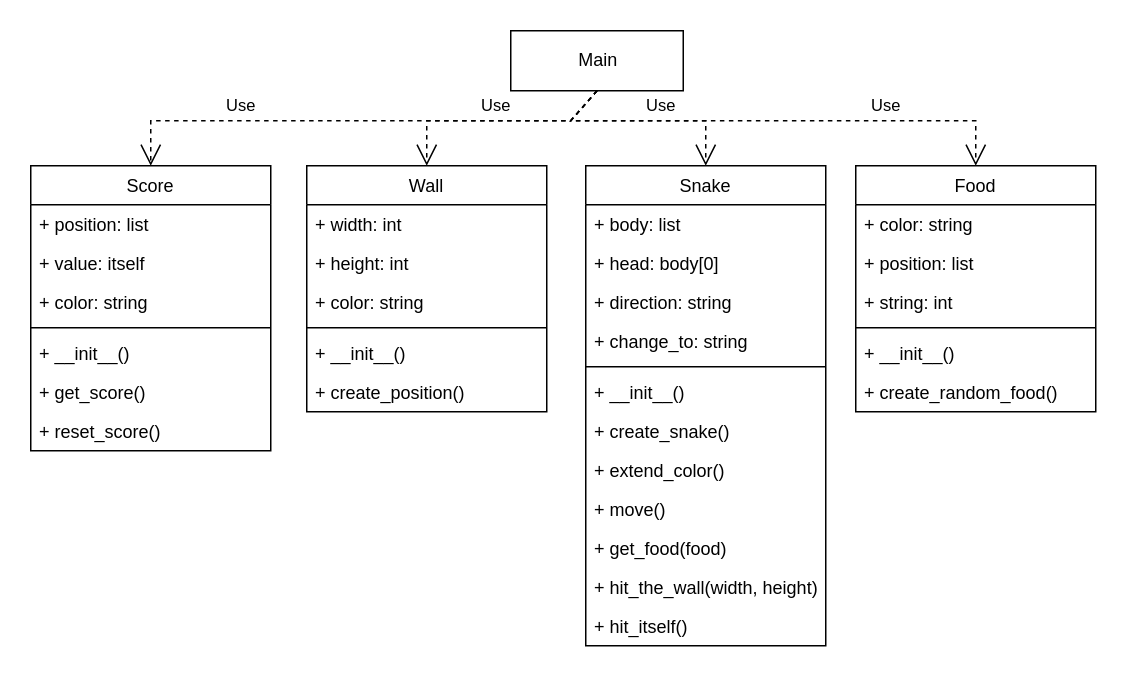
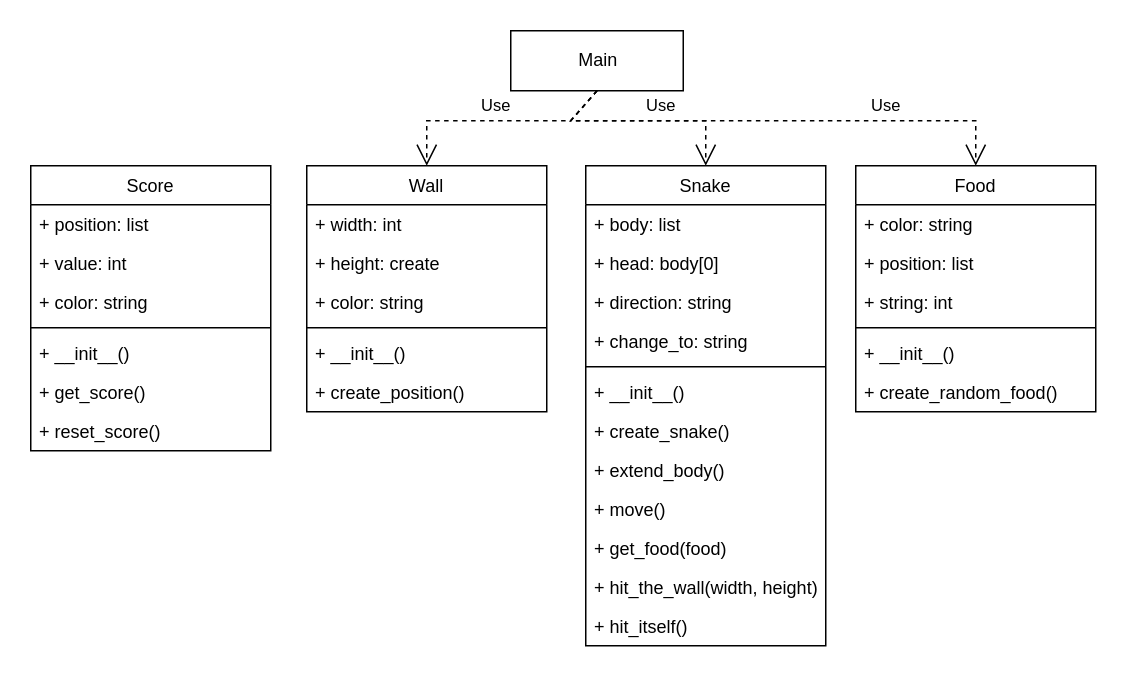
edge "Main" -> "Score": removed, label "Use"
node "+ value: itself": label "+ value: itself" -> "+ value: int"
node "+ height: int": label "+ height: int" -> "+ height: create"
node "+ extend_color()": label "+ extend_color()" -> "+ extend_body()"
